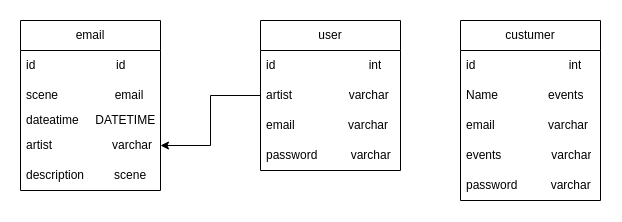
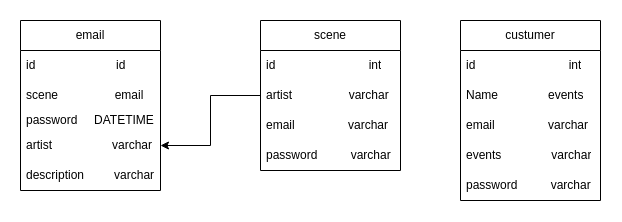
node "user": label "user" -> "scene"
node "dateatime DATETIME": label "dateatime DATETIME" -> "password DATETIME"
node "description scene": label "description scene" -> "description varchar"
